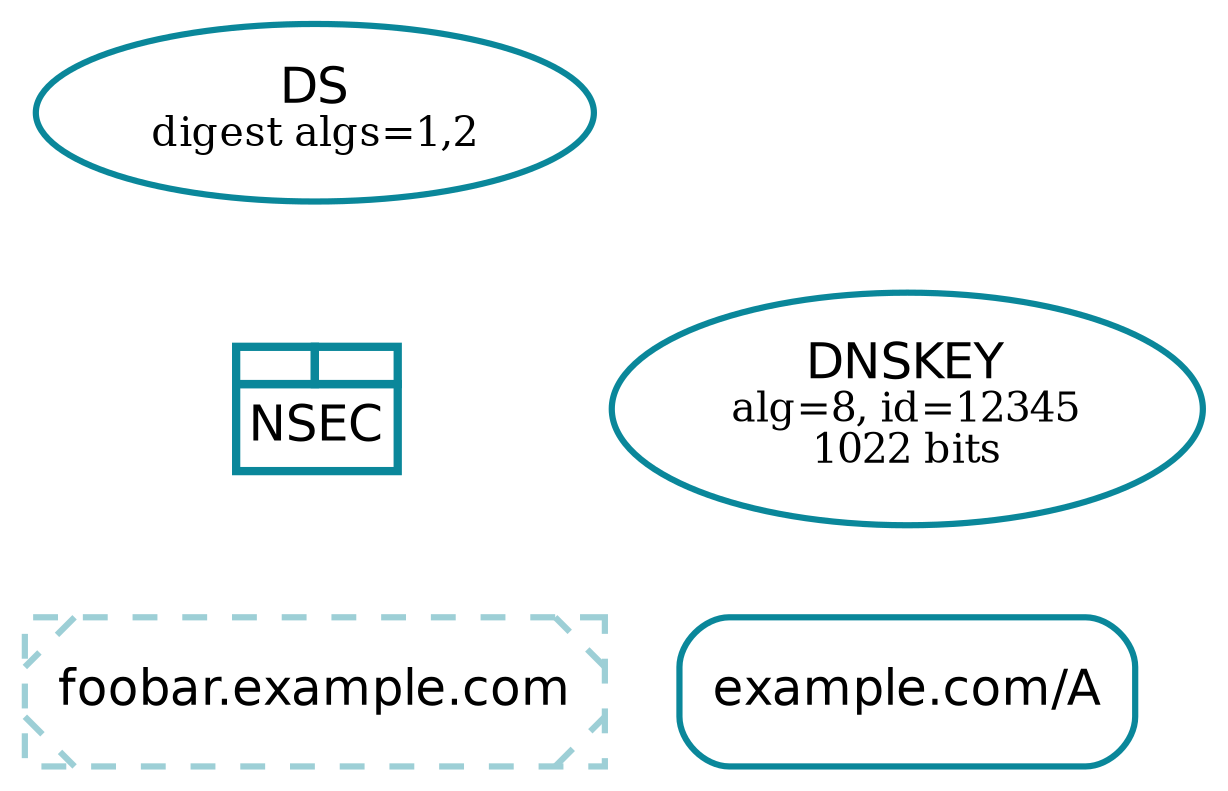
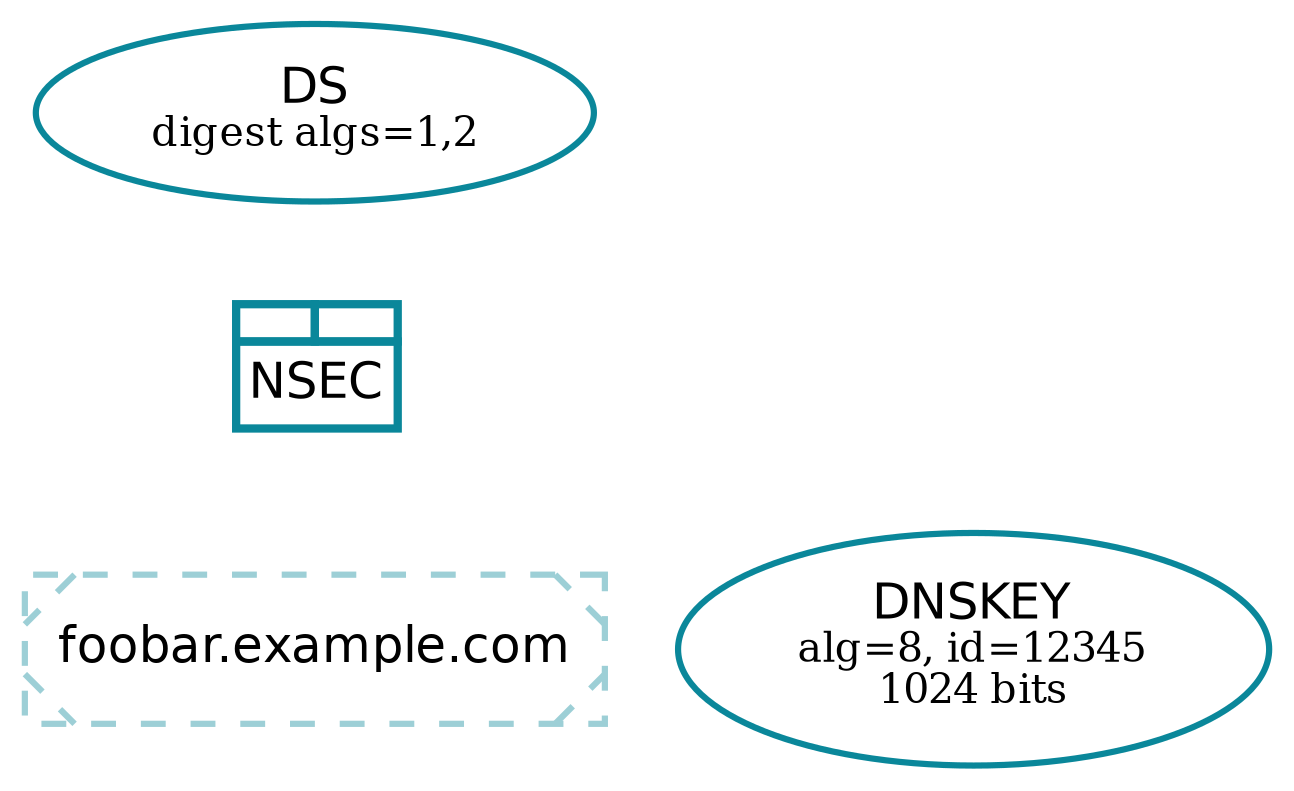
node "DNSKEY": text "1022 bits" -> "1024 bits"
node "example.com/A": removed
